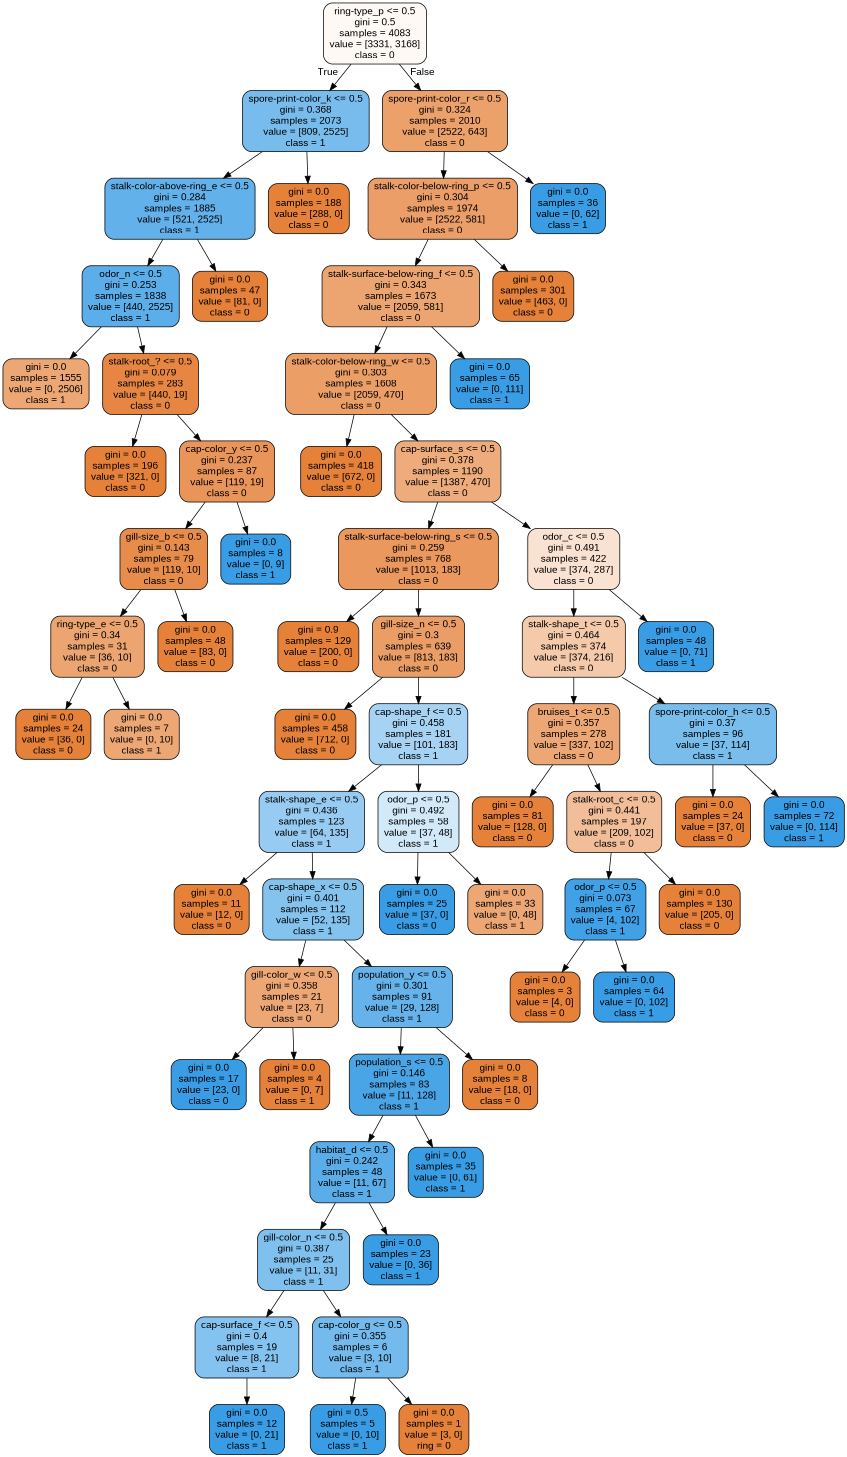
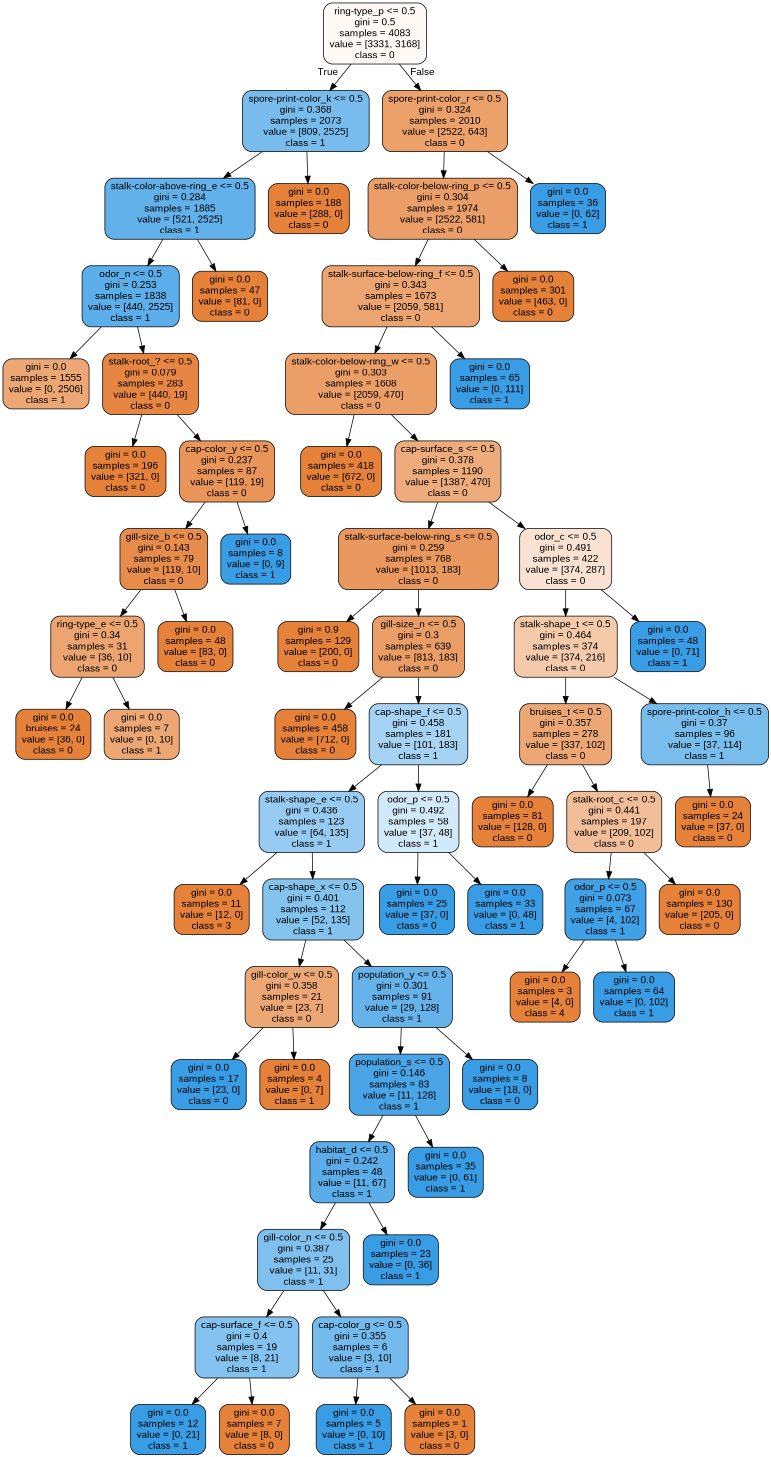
node "gini = 0.0 samples = 24 value = [36, 0] class = 0": label "gini = 0.0 samples = 24 value = [36, 0] class = 0" -> "gini = 0.0 bruises = 24 value = [36, 0] class = 0"
node "gini = 0.0 samples = 72 value = [0, 114] class = 1": removed
node "gini = 0.0 samples = 11 value = [12, 0] class = 0": label "gini = 0.0 samples = 11 value = [12, 0] class = 0" -> "gini = 0.0 samples = 11 value = [12, 0] class = 3"
node "gini = 0.0 samples = 33 value = [0, 48] class = 1": fillcolor #eda775 -> #399de5
node "gini = 0.0 samples = 3 value = [4, 0] class = 0": label "gini = 0.0 samples = 3 value = [4, 0] class = 0" -> "gini = 0.0 samples = 3 value = [4, 0] class = 4"
node "gini = 0.0 samples = 8 value = [18, 0] class = 0": fillcolor #e58139 -> #399de5
node "gini = 0.0 samples = 7 value = [8, 0] class = 0": added
node "gini = 0.5 samples = 5 value = [0, 10] class = 1": label "gini = 0.5 samples = 5 value = [0, 10] class = 1" -> "gini = 0.0 samples = 5 value = [0, 10] class = 1"
node "gini = 0.0 samples = 1 value = [3, 0] ring = 0": label "gini = 0.0 samples = 1 value = [3, 0] ring = 0" -> "gini = 0.0 samples = 1 value = [3, 0] class = 0"
